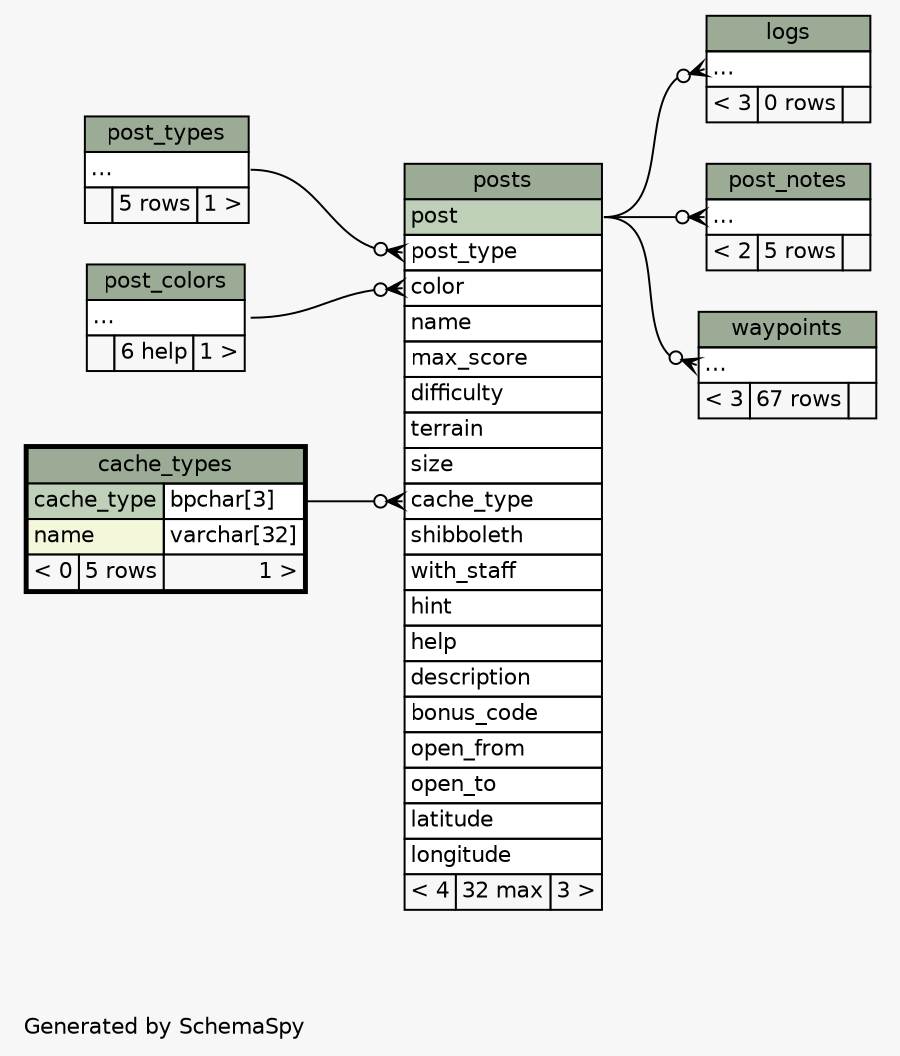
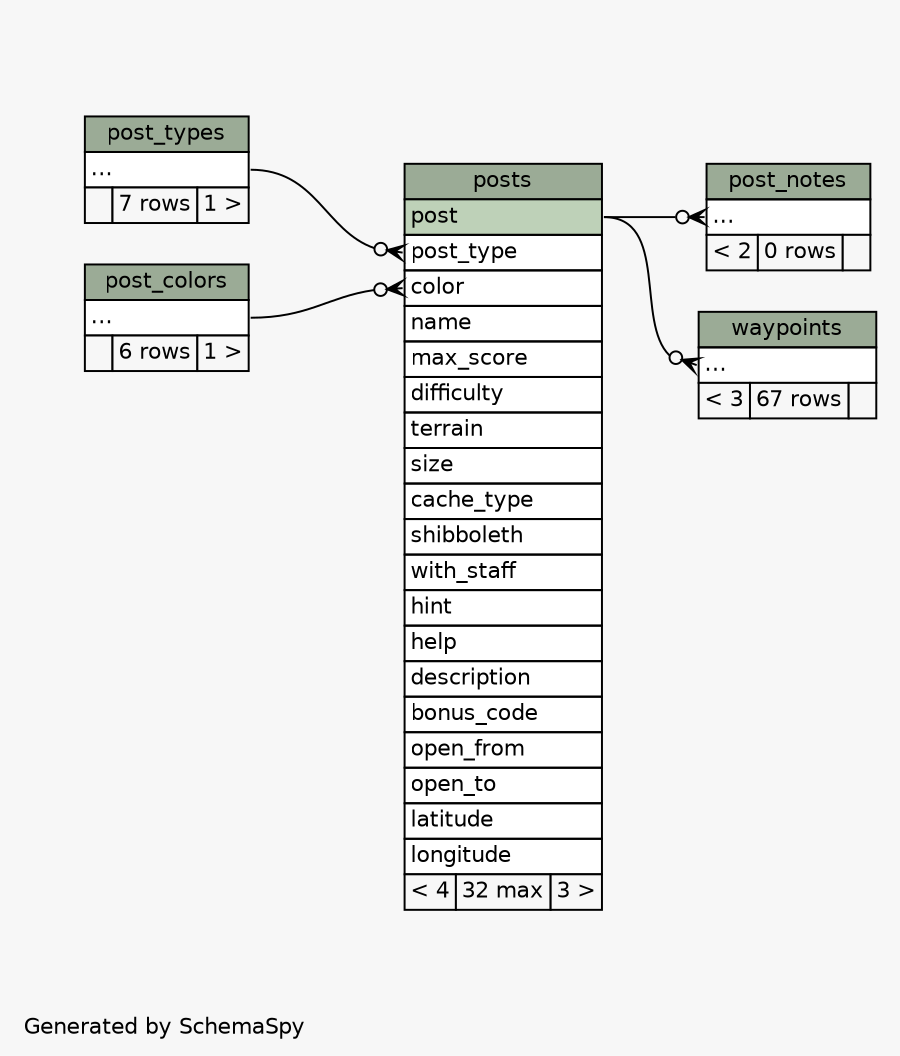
node "logs": removed
node "post_types": text "5 rows" -> "7 rows"
node "post_notes": text "5 rows" -> "0 rows"
node "post_colors": text "6 help" -> "6 rows"
node "cache_types": removed
